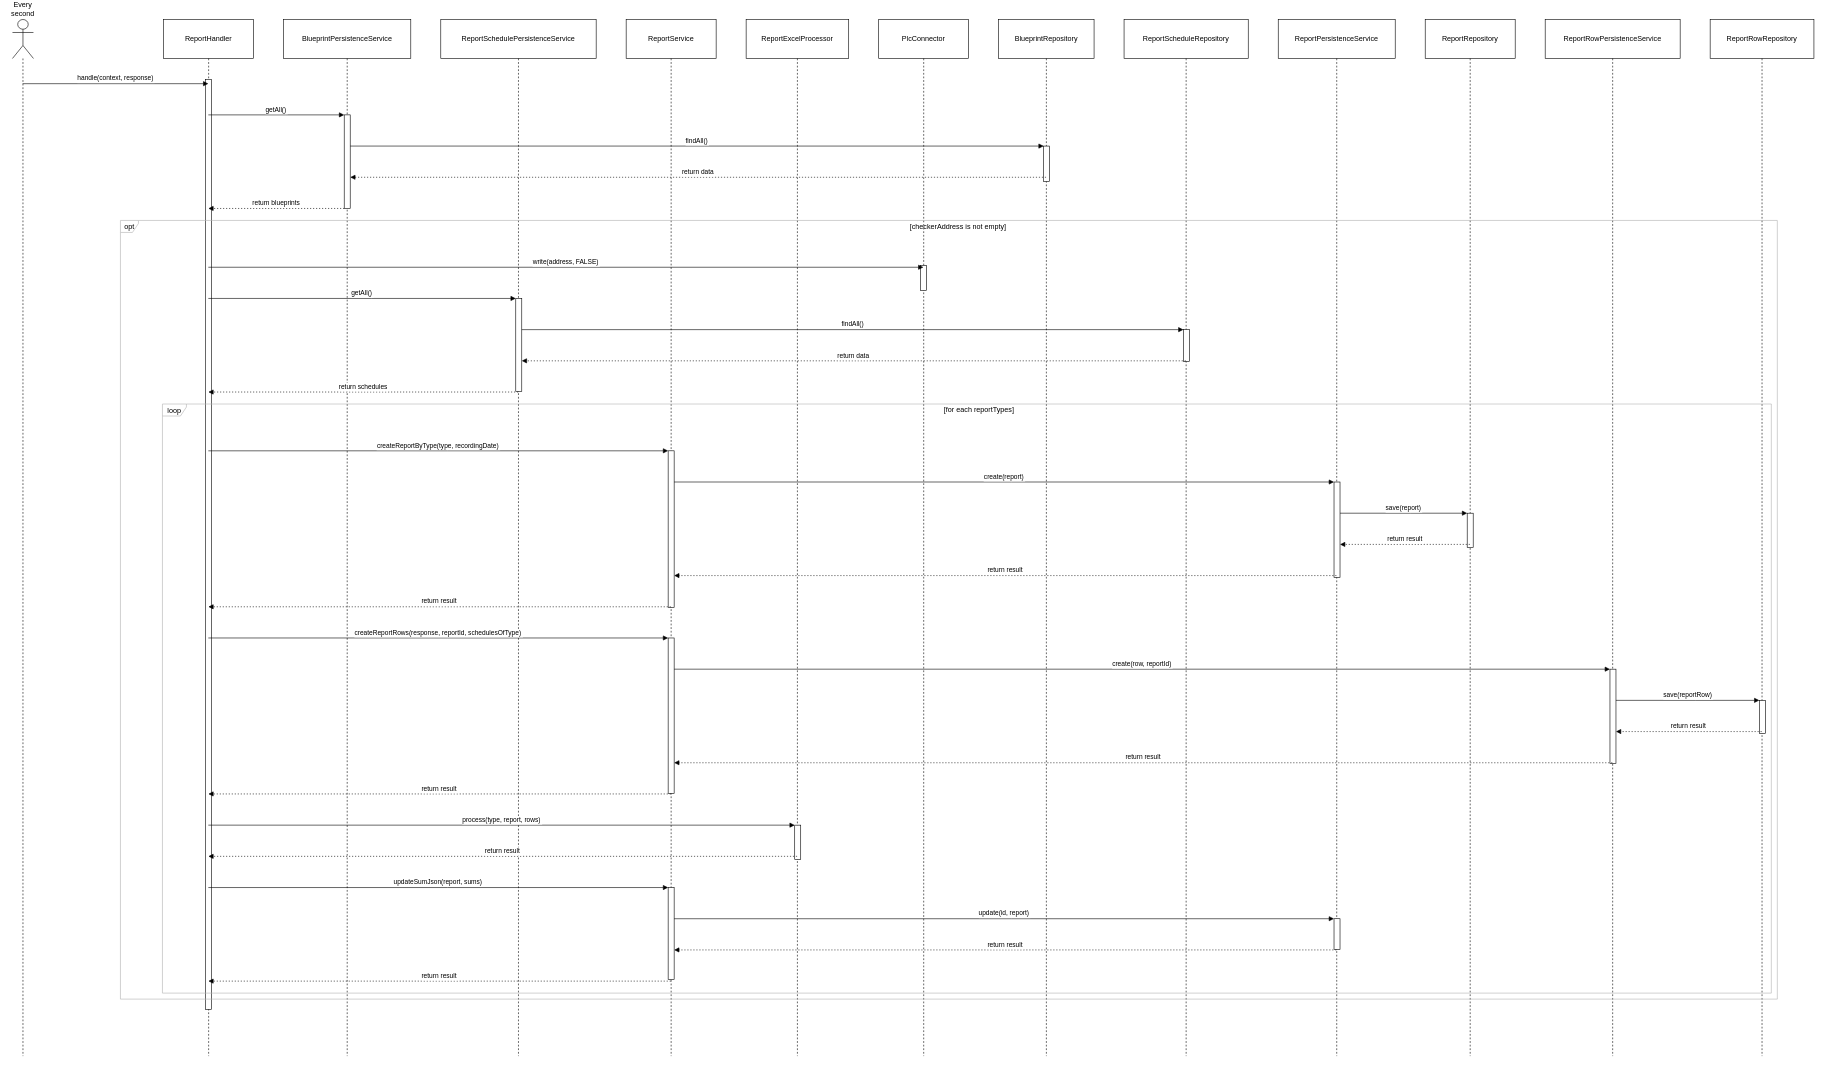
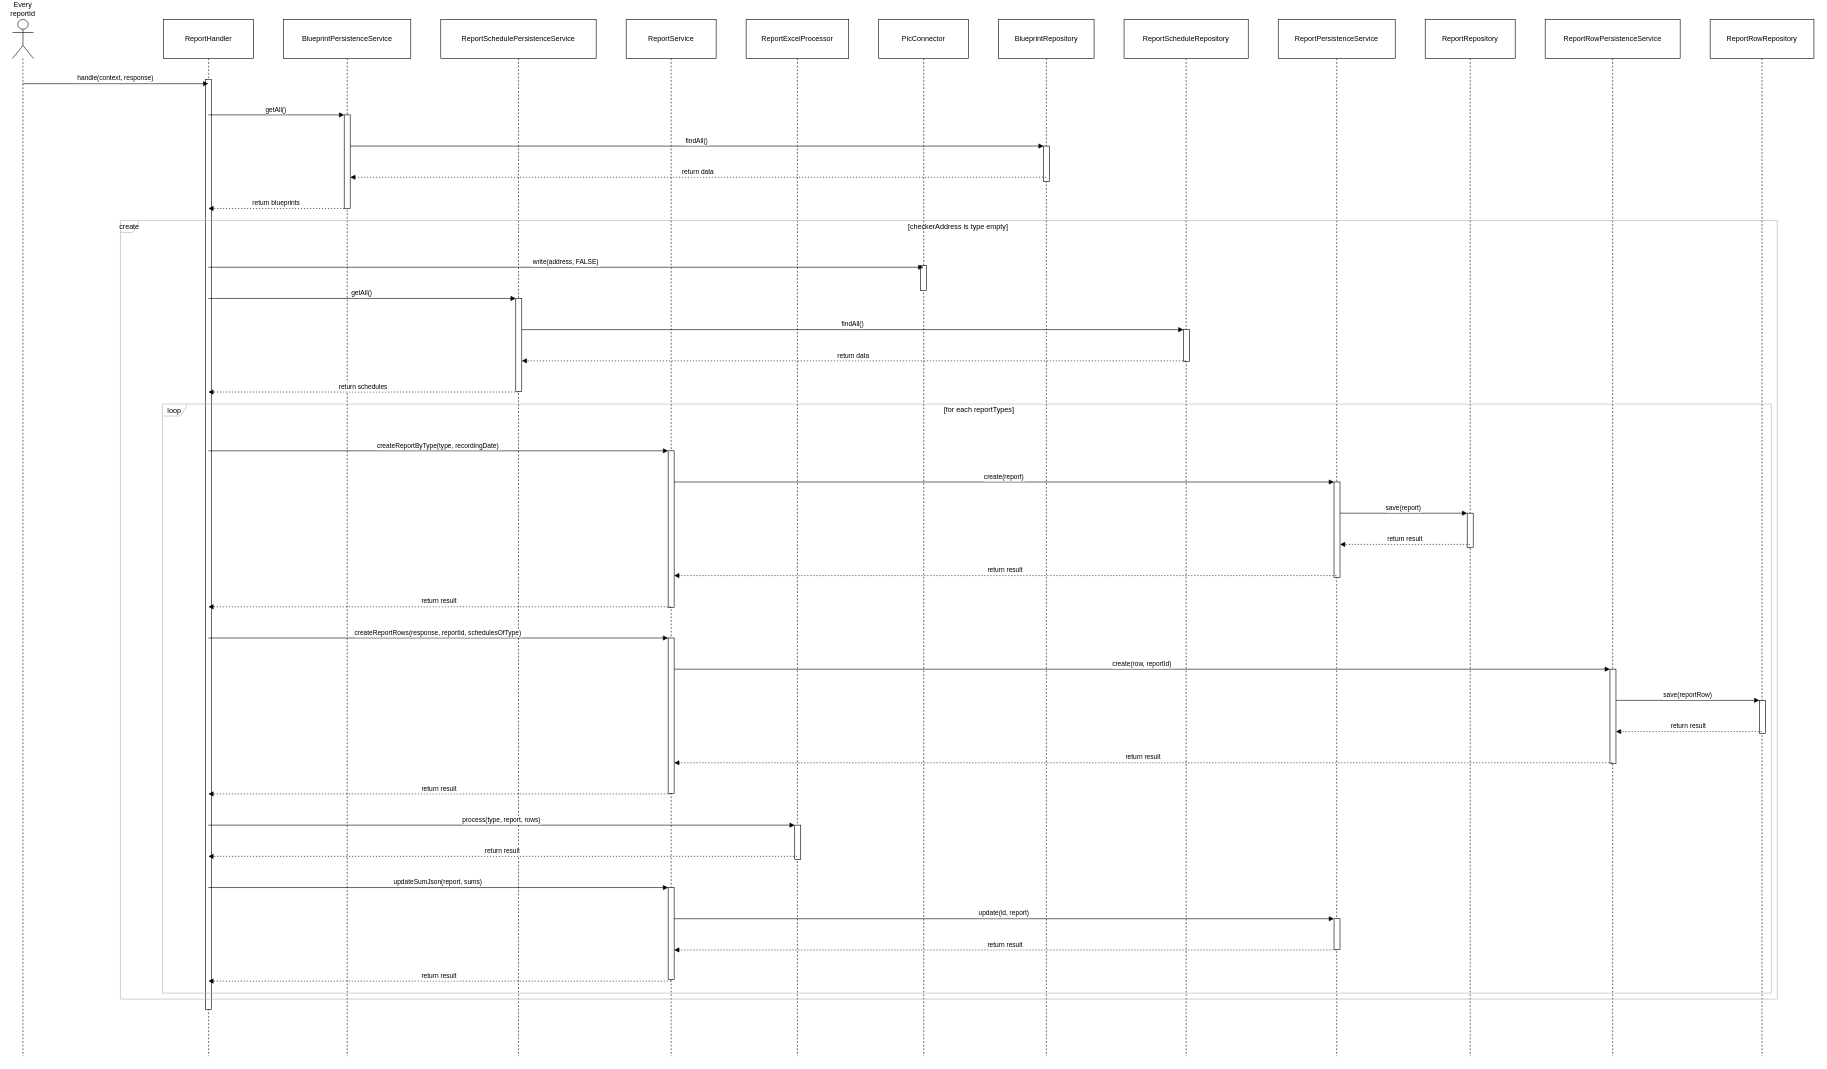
node "Every second": label "Every second" -> "Every reportId"
node "opt": label "opt" -> "create"
node "[checkerAddress is not empty]": label "[checkerAddress is not empty]" -> "[checkerAddress is type empty]"
